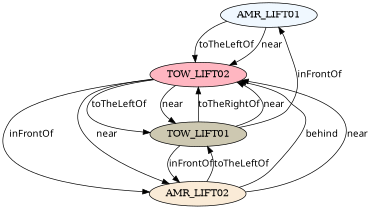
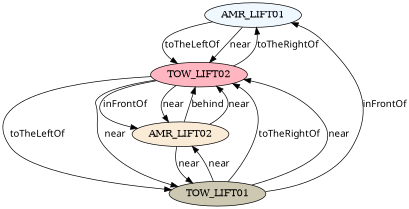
edge "TOW_LIFT02" -> "AMR_LIFT01": added, label "toTheRightOf"
edge "TOW_LIFT01" -> "AMR_LIFT02": label "inFrontOf" -> "near"
edge "AMR_LIFT02" -> "TOW_LIFT01": label "toTheLeftOf" -> "near"
